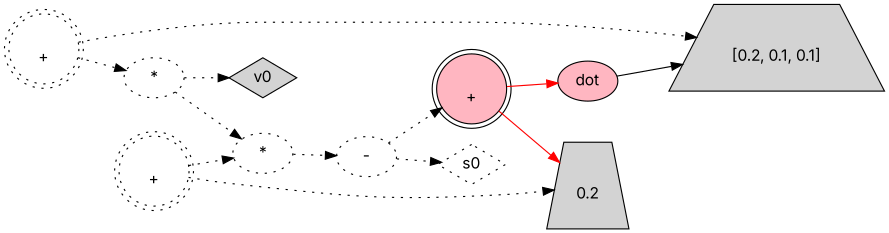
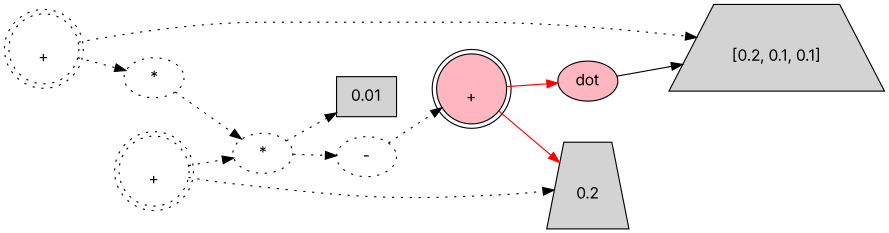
node "v0": removed
node "0.01": added
node "s0": removed
